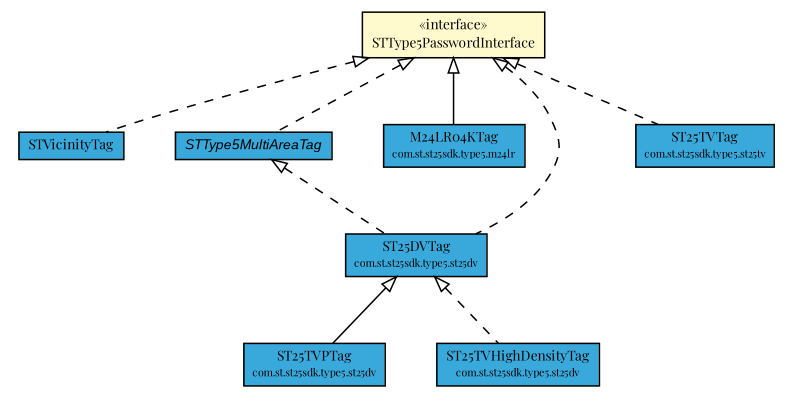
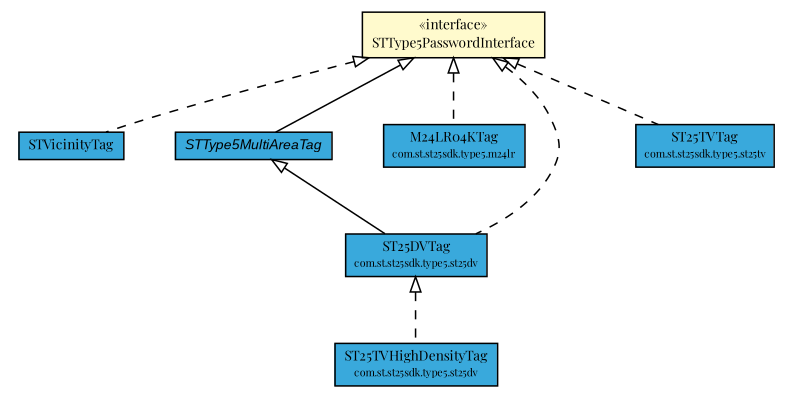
edge "STType5MultiAreaTag" -> "STType5PasswordInterface": style dashed -> solid
edge "M24LR04KTag" -> "STType5PasswordInterface": style solid -> dashed
edge "ST25DVTag" -> "STType5MultiAreaTag": style dashed -> solid
node "ST25TVPTag": removed
